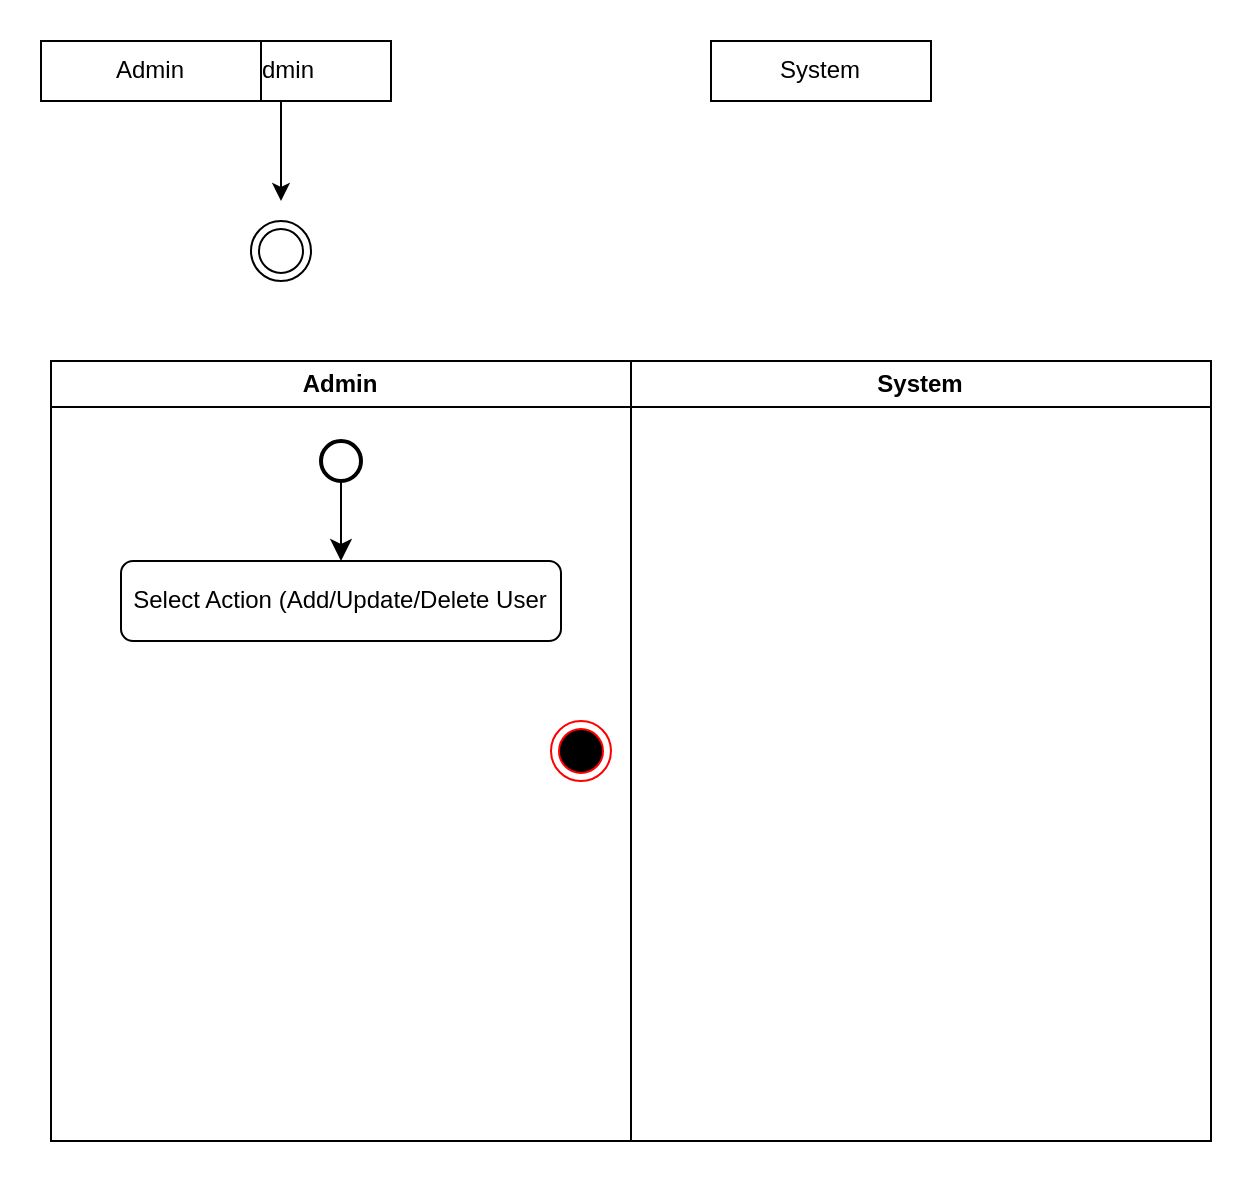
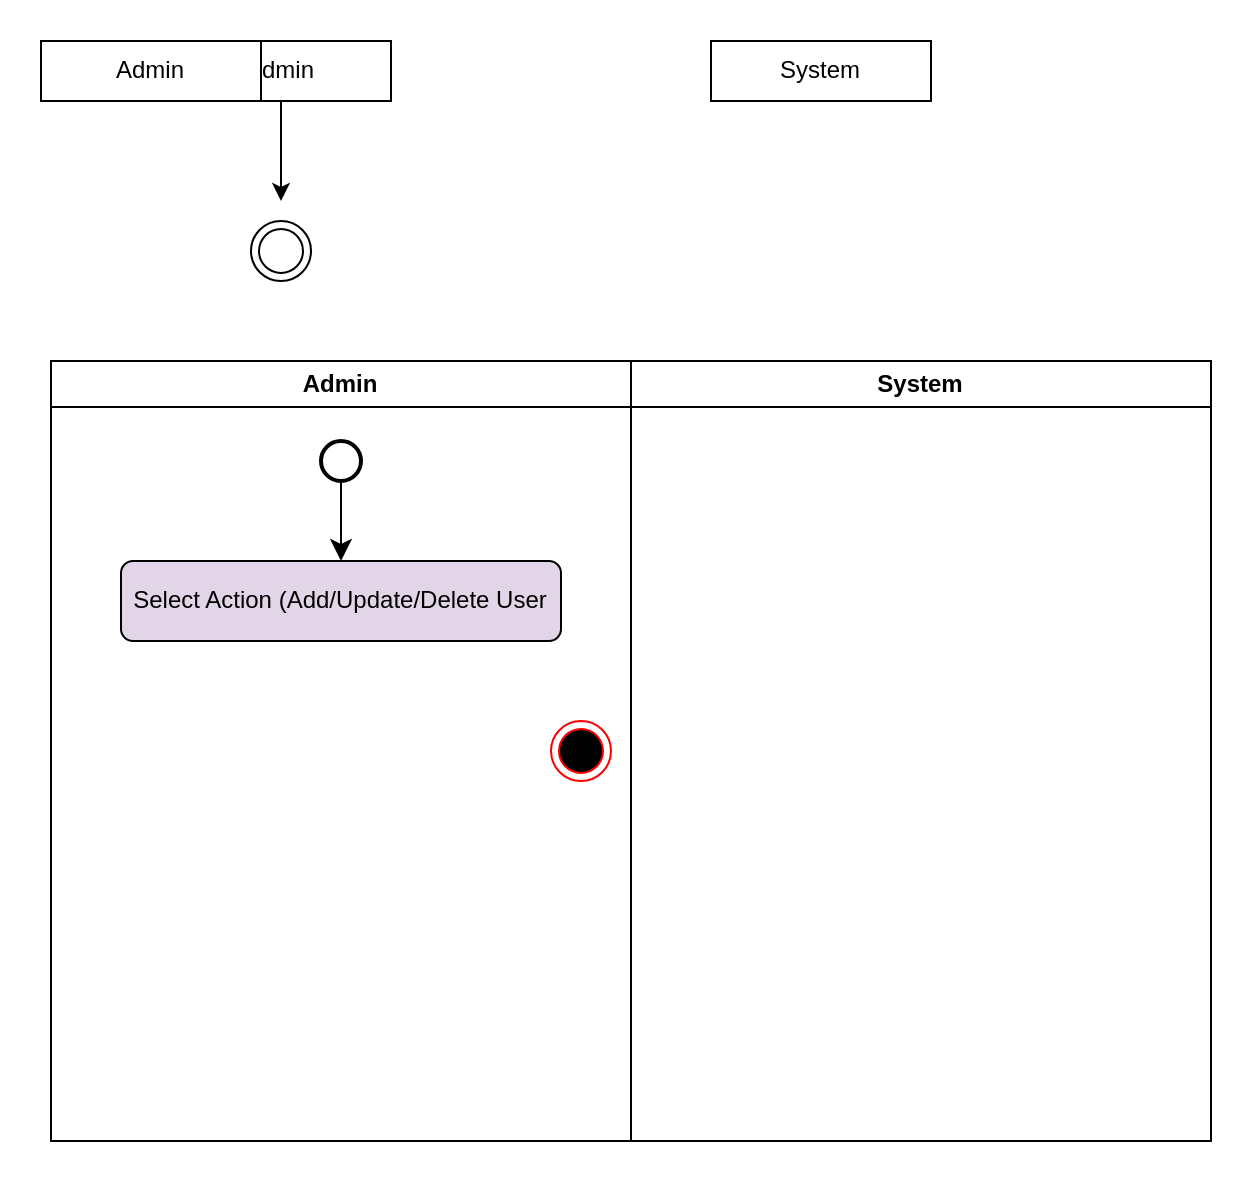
node "Select Action (Add/Update/Delete User": fillcolor #ffffff -> #e1d5e7
